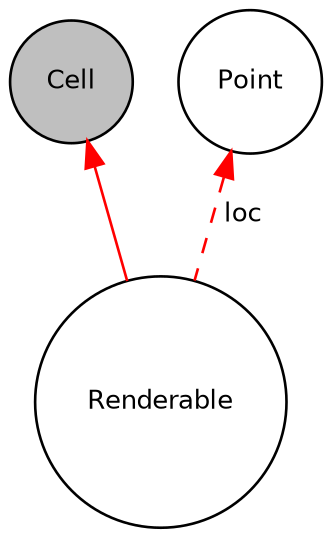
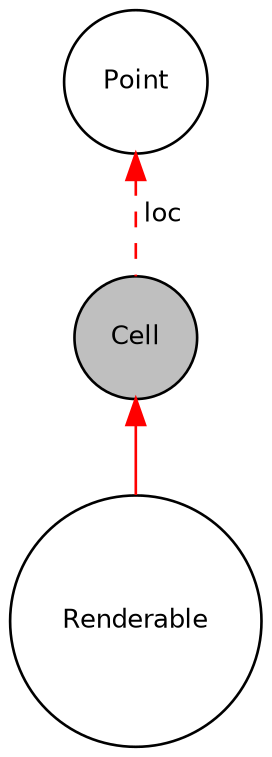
edge "Renderable" -> "Point": now "Cell" -> "Point"
